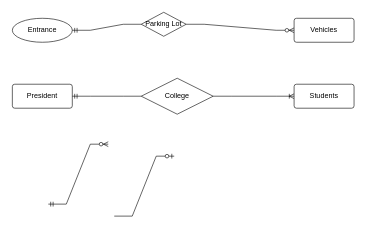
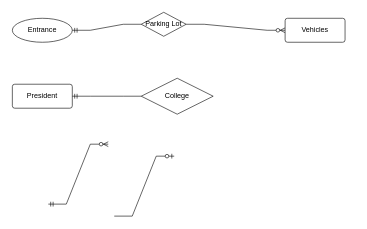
node "Vehicles": moved (324, 30) -> (315, 30)
edge "College" -> "Students": removed
node "Students": removed
